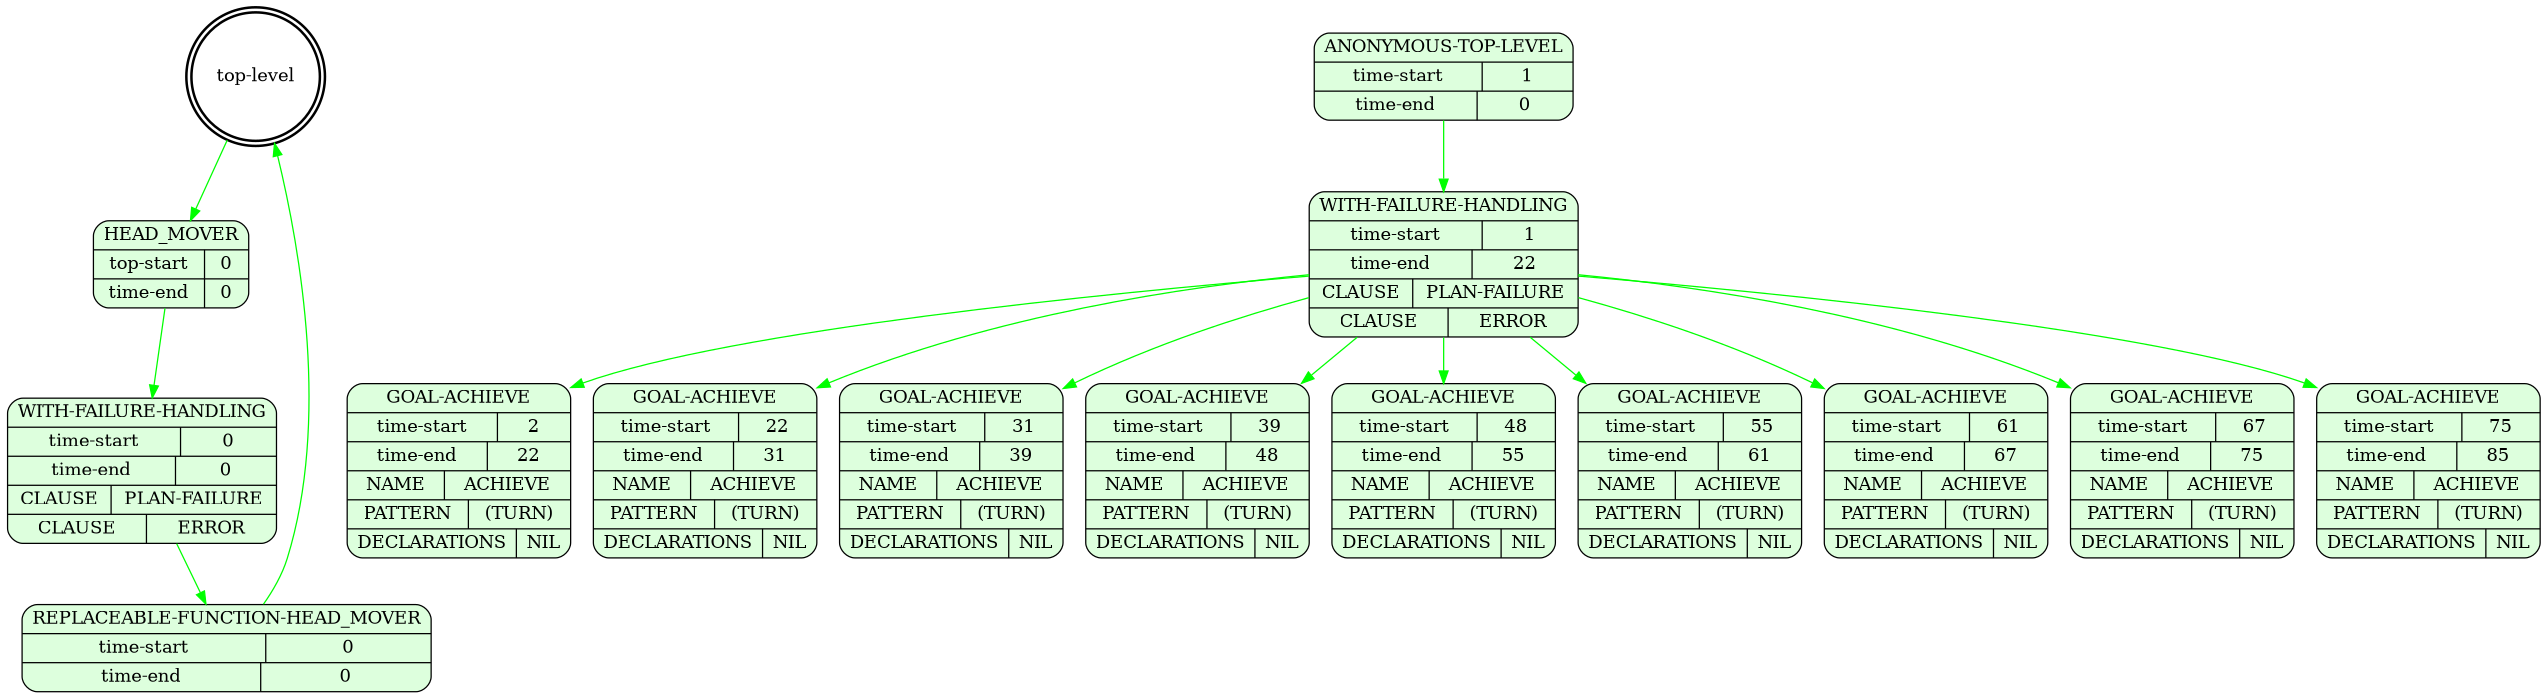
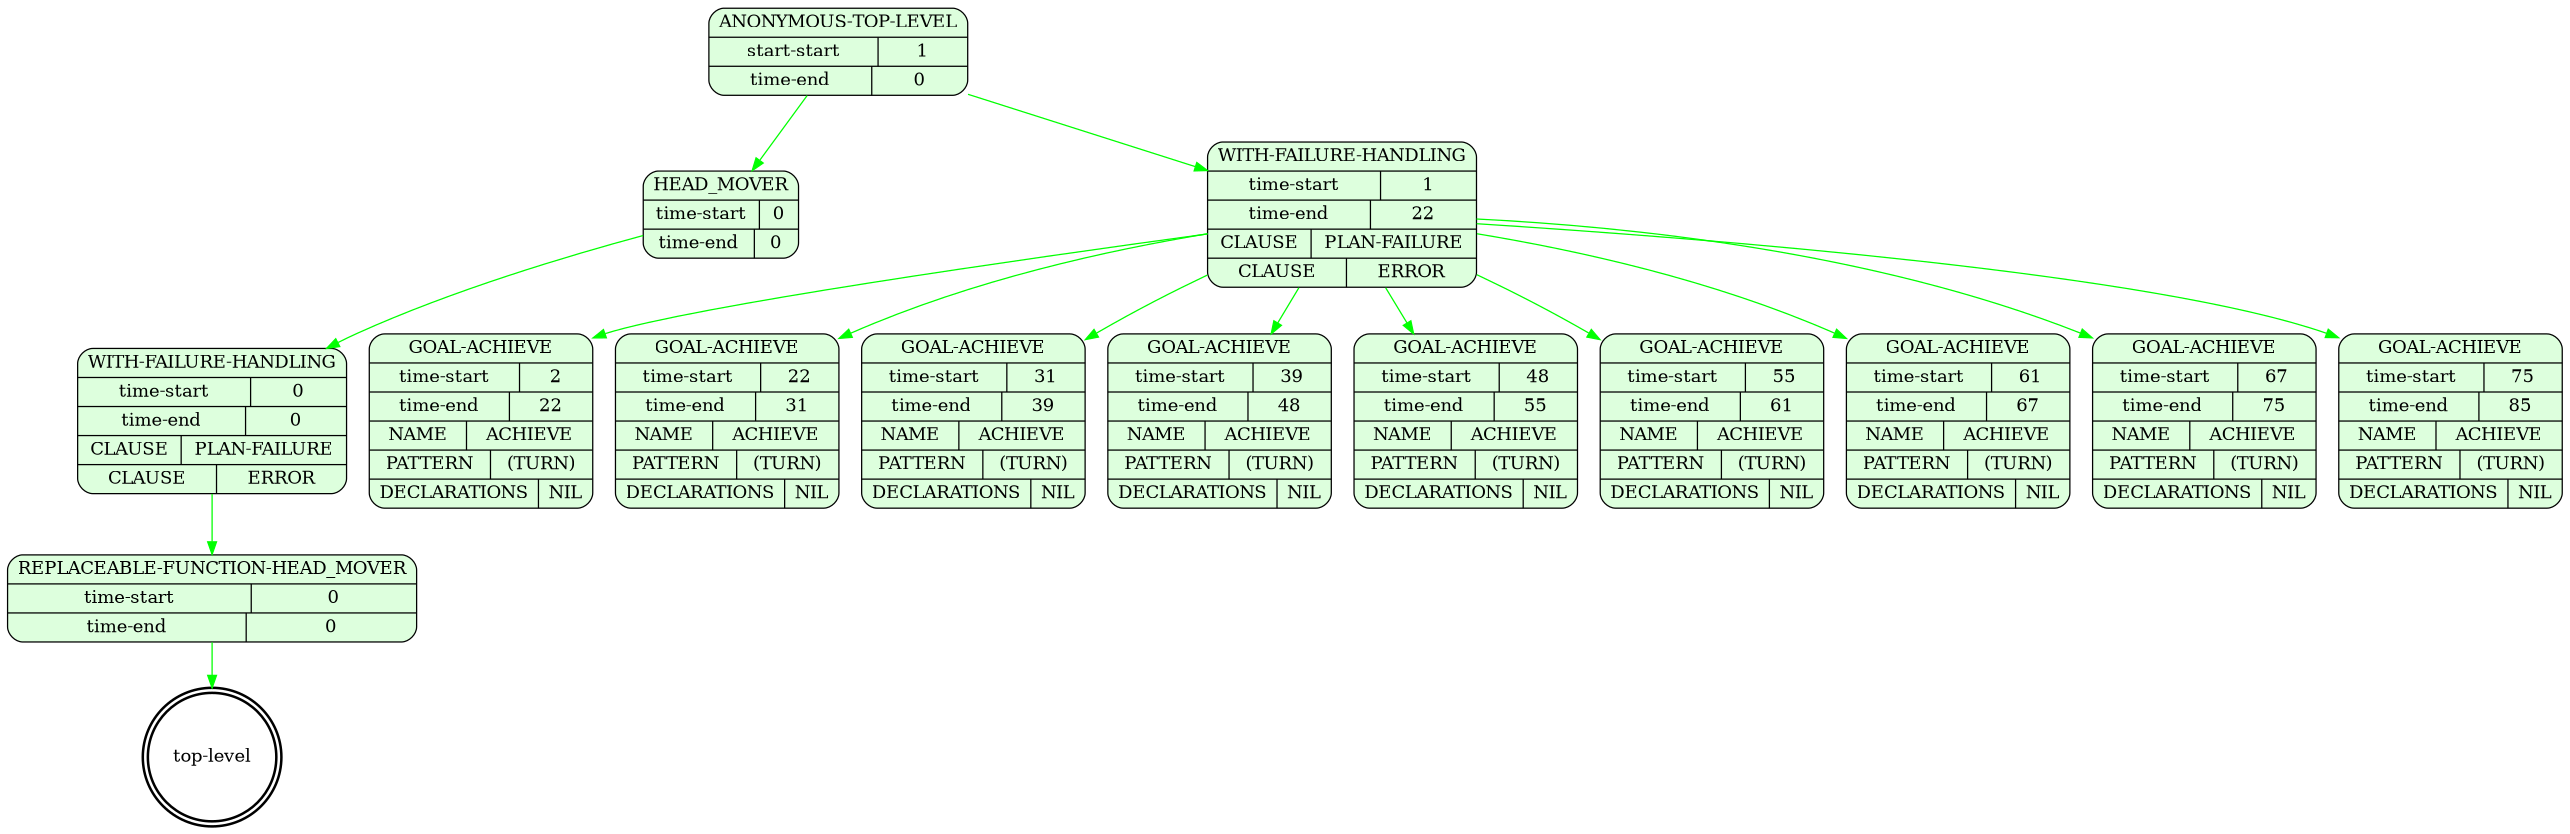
node "ANONYMOUS-TOP-LEVEL": text "time-start" -> "start-start"
edge "top-level" -> "HEAD_MOVER": now "ANONYMOUS-TOP-LEVEL" -> "HEAD_MOVER"
node "HEAD_MOVER": text "top-start" -> "time-start"
